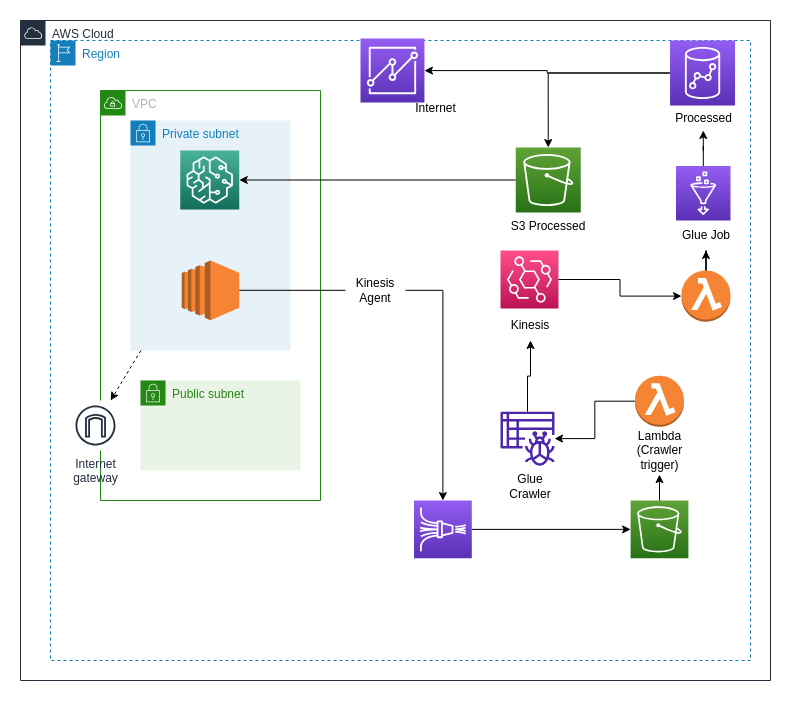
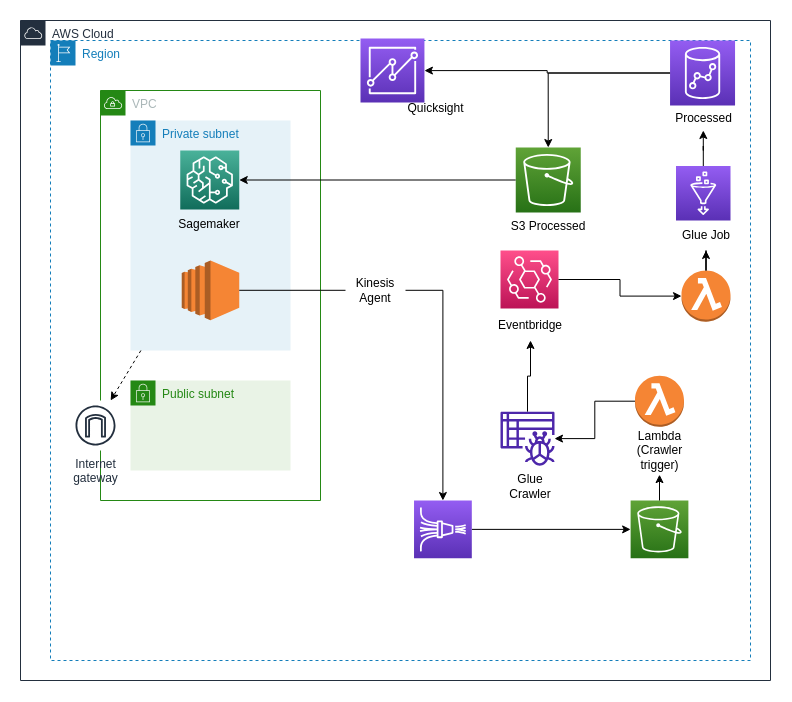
node "Internet": label "Internet" -> "Quicksight"
node "Sagemaker": added
node "Kinesis": label "Kinesis" -> "Eventbridge"
node "Public subnet": moved (221, 426) -> (211, 426)
